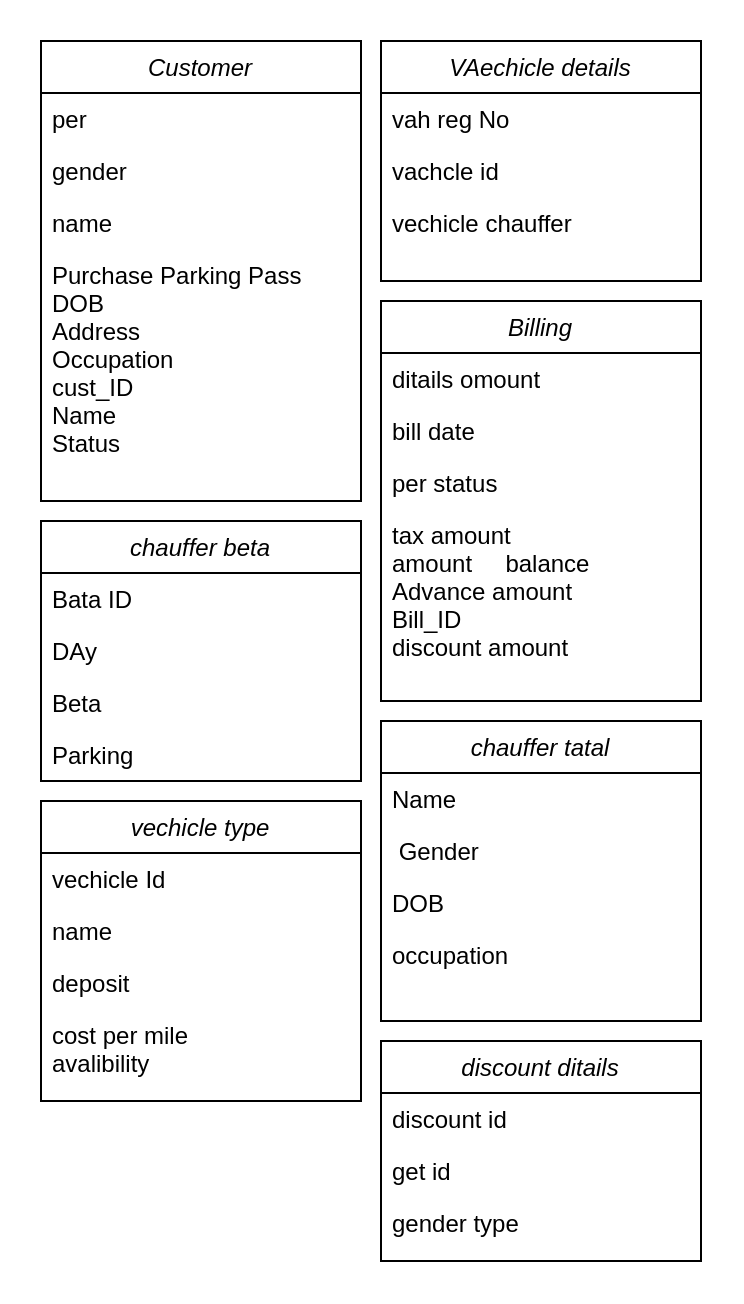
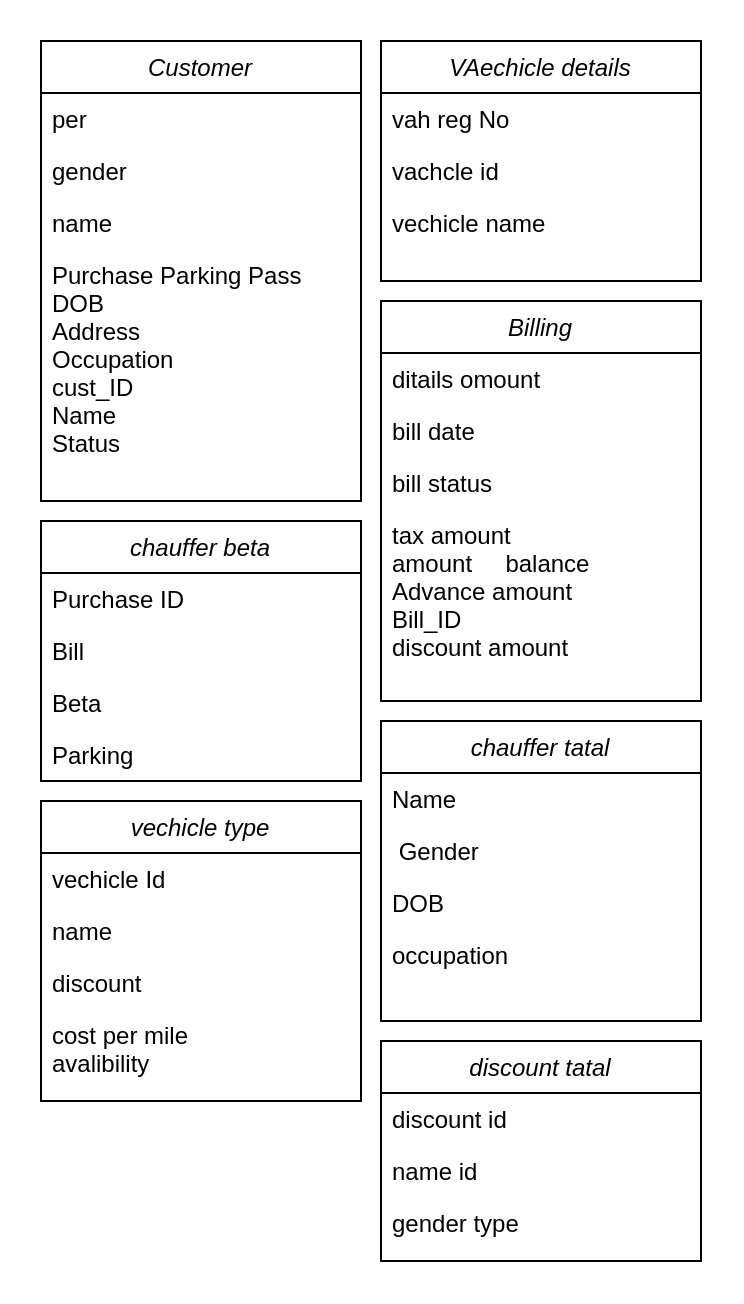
node "vechicle chauffer": label "vechicle chauffer" -> "vechicle name"
node "per status": label "per status" -> "bill status"
node "Bata ID": label "Bata ID" -> "Purchase ID"
node "DAy": label "DAy" -> "Bill"
node "deposit": label "deposit" -> "discount"
node "discount ditails": label "discount ditails" -> "discount tatal"
node "get id": label "get id" -> "name id"
